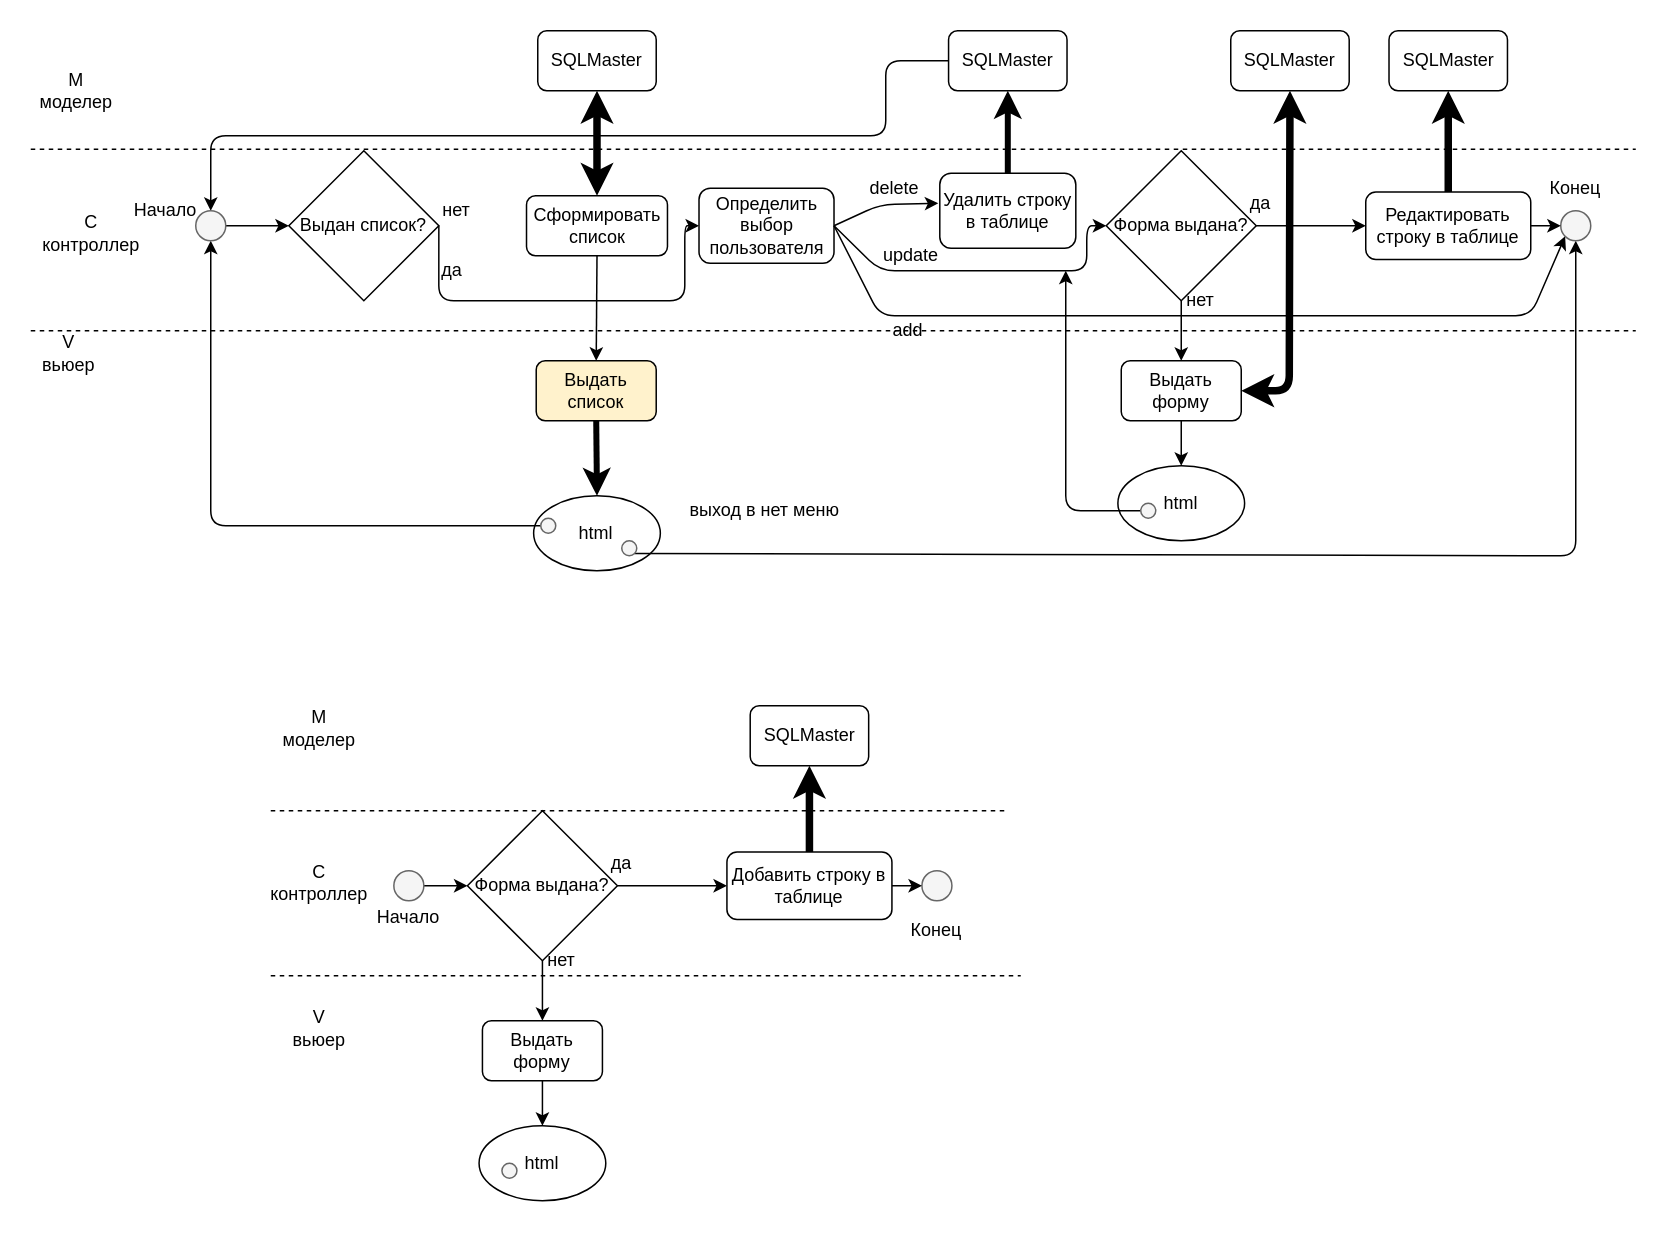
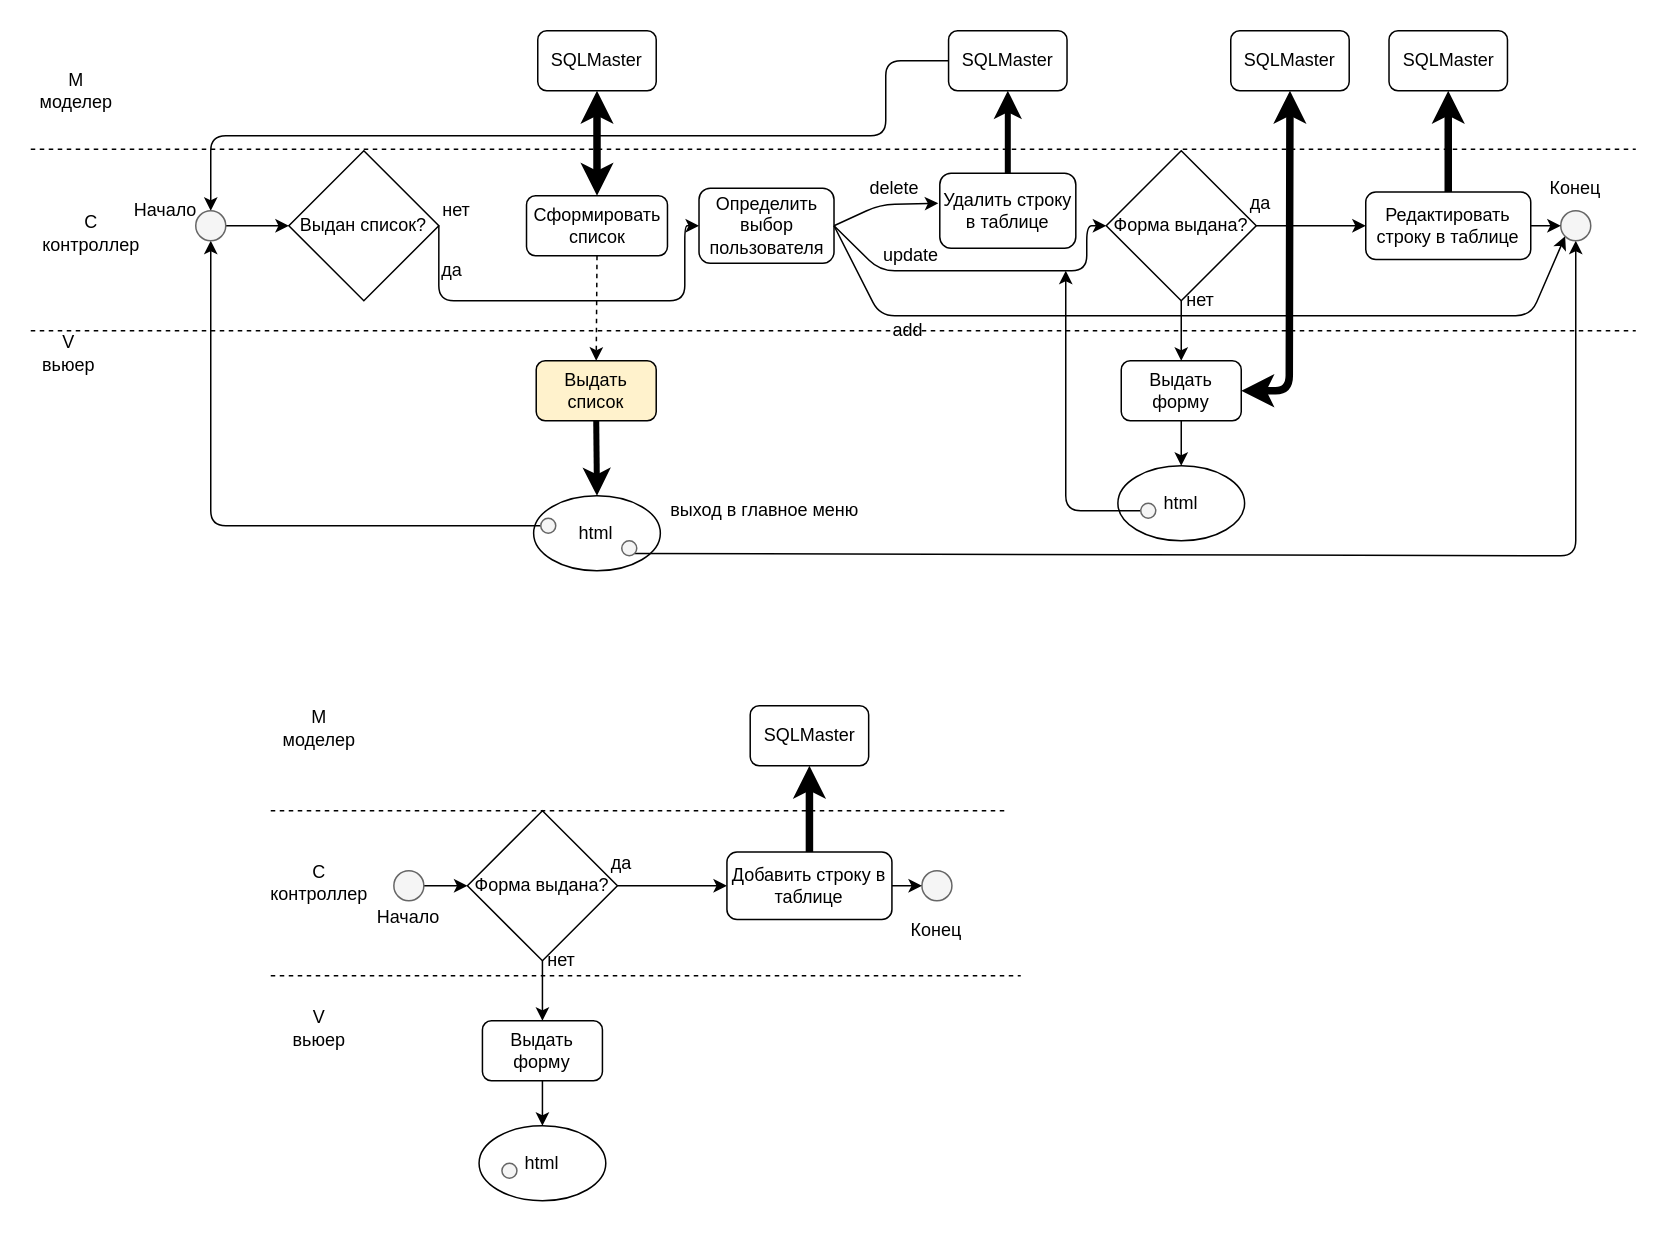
edge "Сформировать список" -> "Выдать список": style solid -> dashed
node "выход в нет меню": label "выход в нет меню" -> "выход в главное меню"
